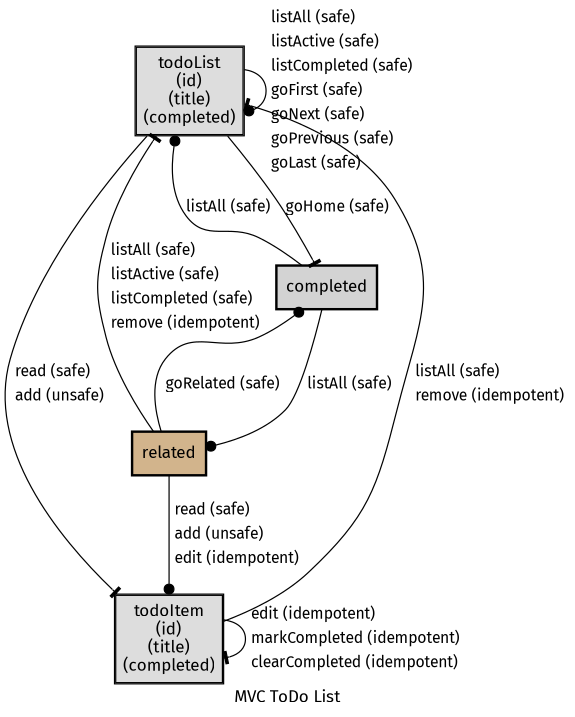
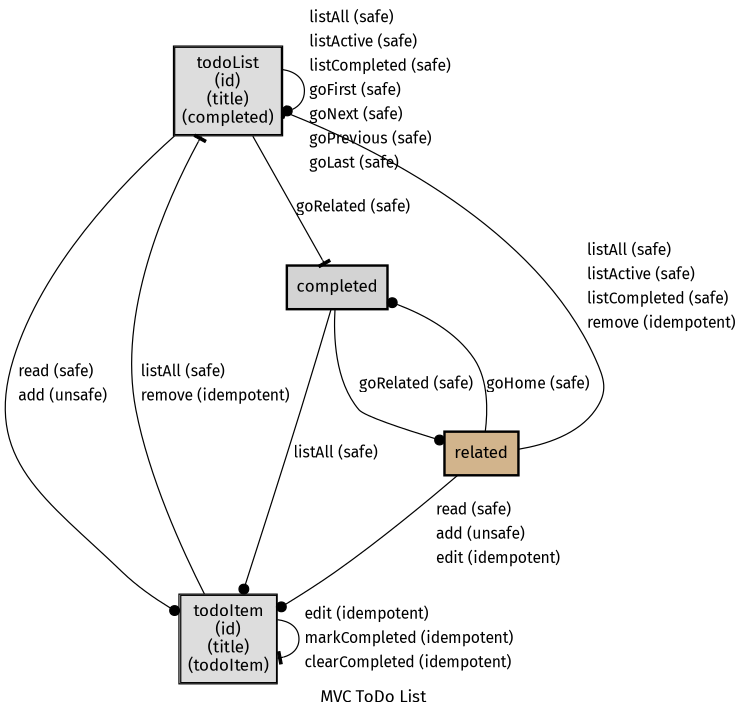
edge "todoList" -> "completed": label "goHome (safe)" -> "goRelated (safe)"
edge "completed" -> "todoList": now "completed" -> "todoItem"
edge "todoList" -> "todoItem": arrowhead tee -> dot
edge "related" -> "completed": label "goRelated (safe)" -> "goHome (safe)"
edge "completed" -> "related": label "listAll (safe)" -> "goRelated (safe)"
node "todoItem": text "(completed)" -> "(todoItem)"
